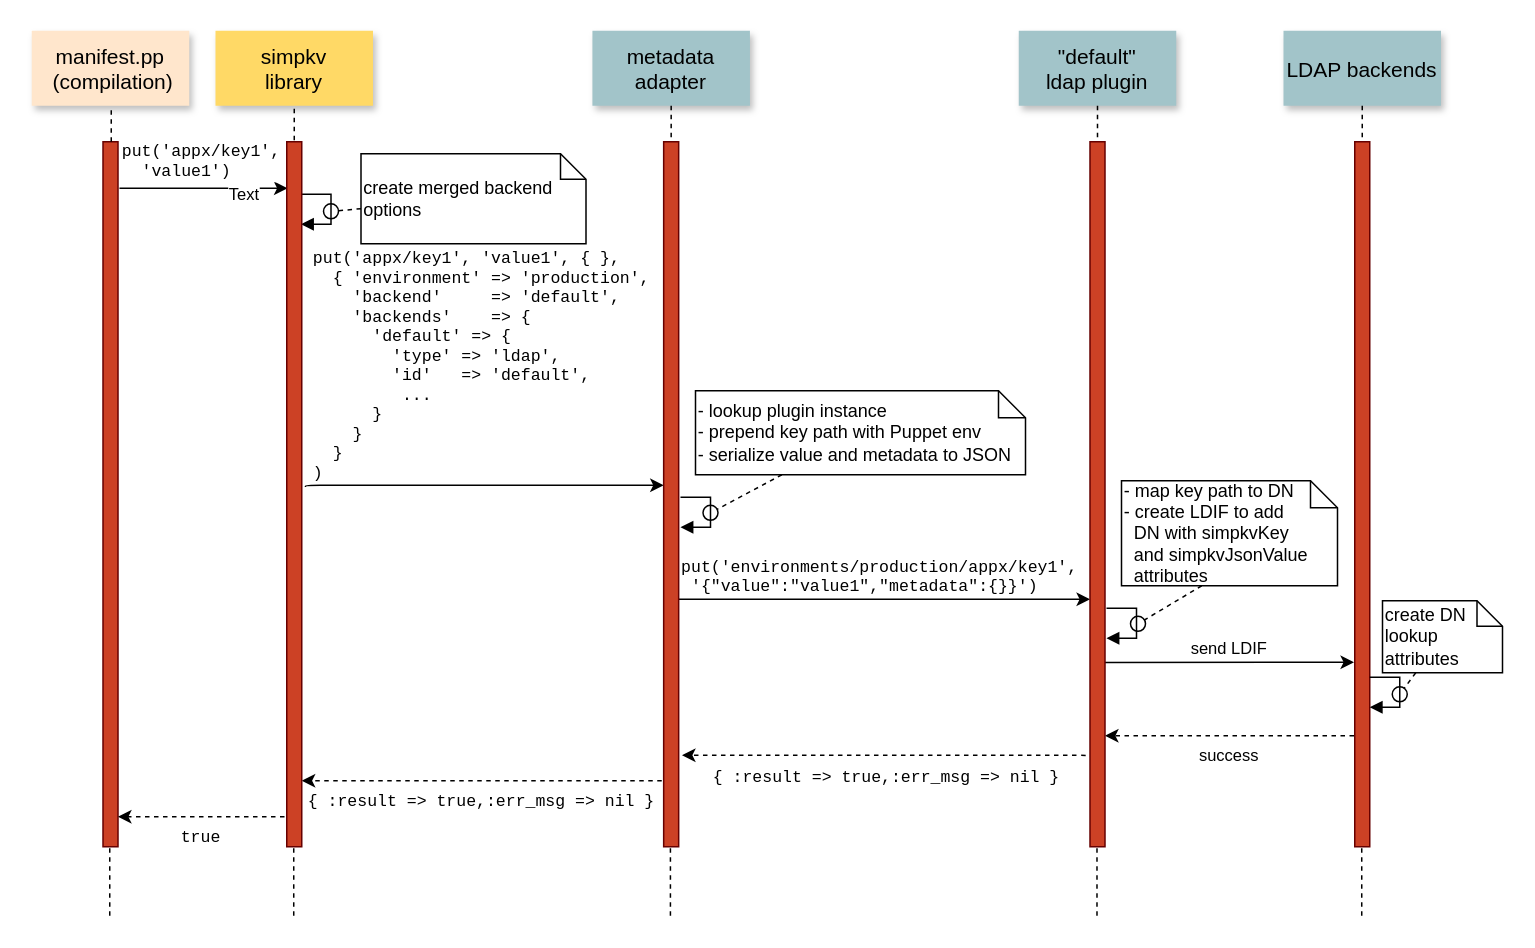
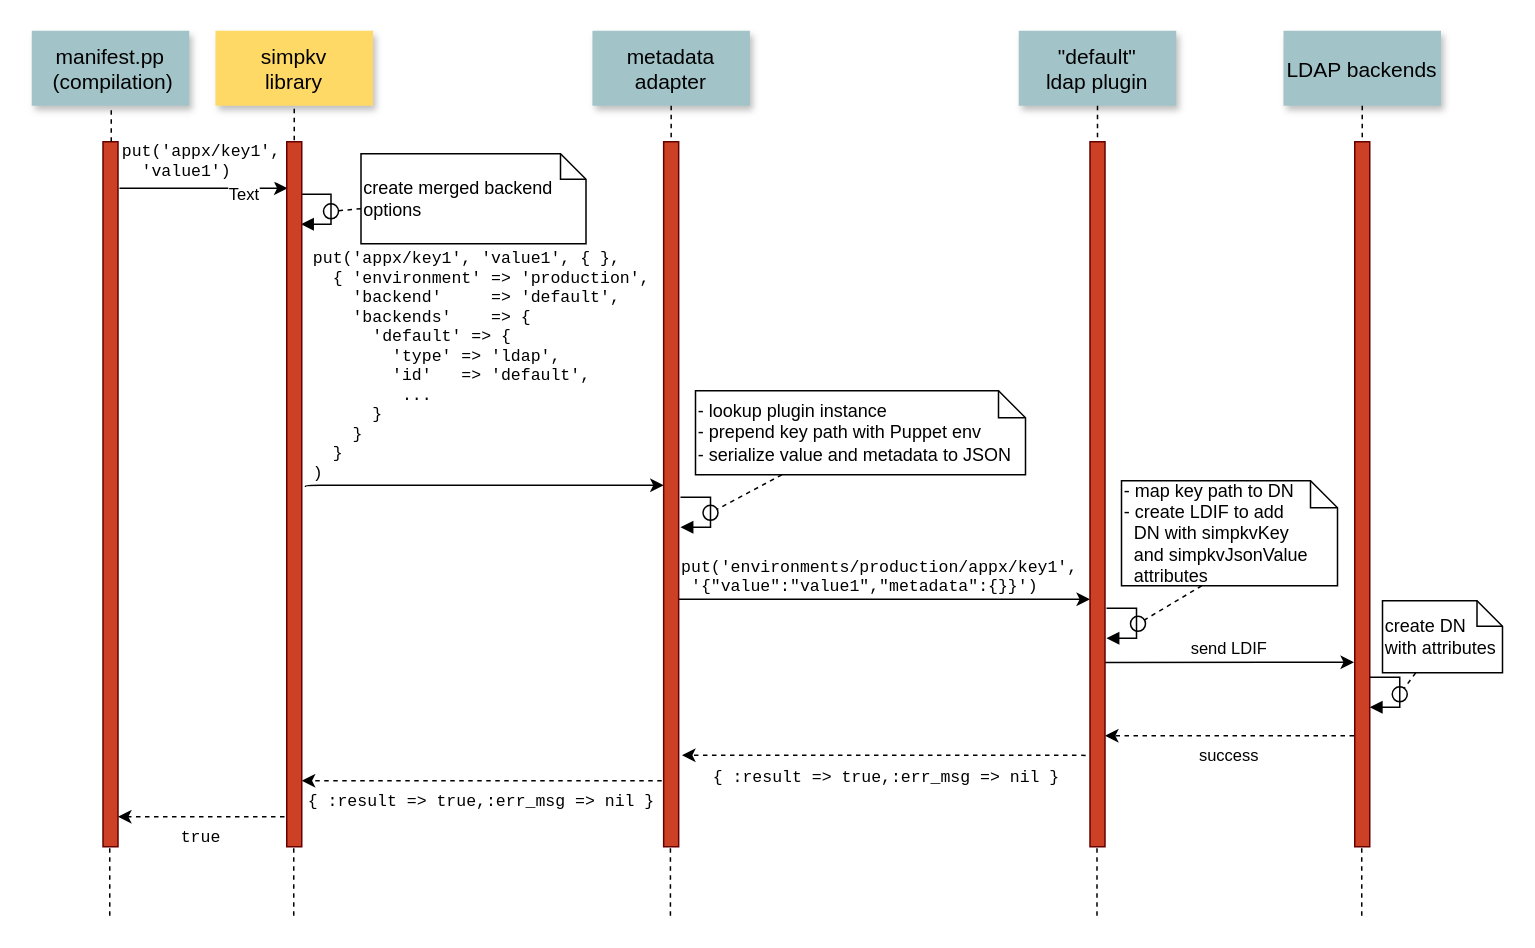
node "manifest.pp (compilation)": fillcolor #ffe6cc -> #a2c4c9
node "create DN lookup attributes": label "create DN lookup attributes" -> "create DN with attributes"
